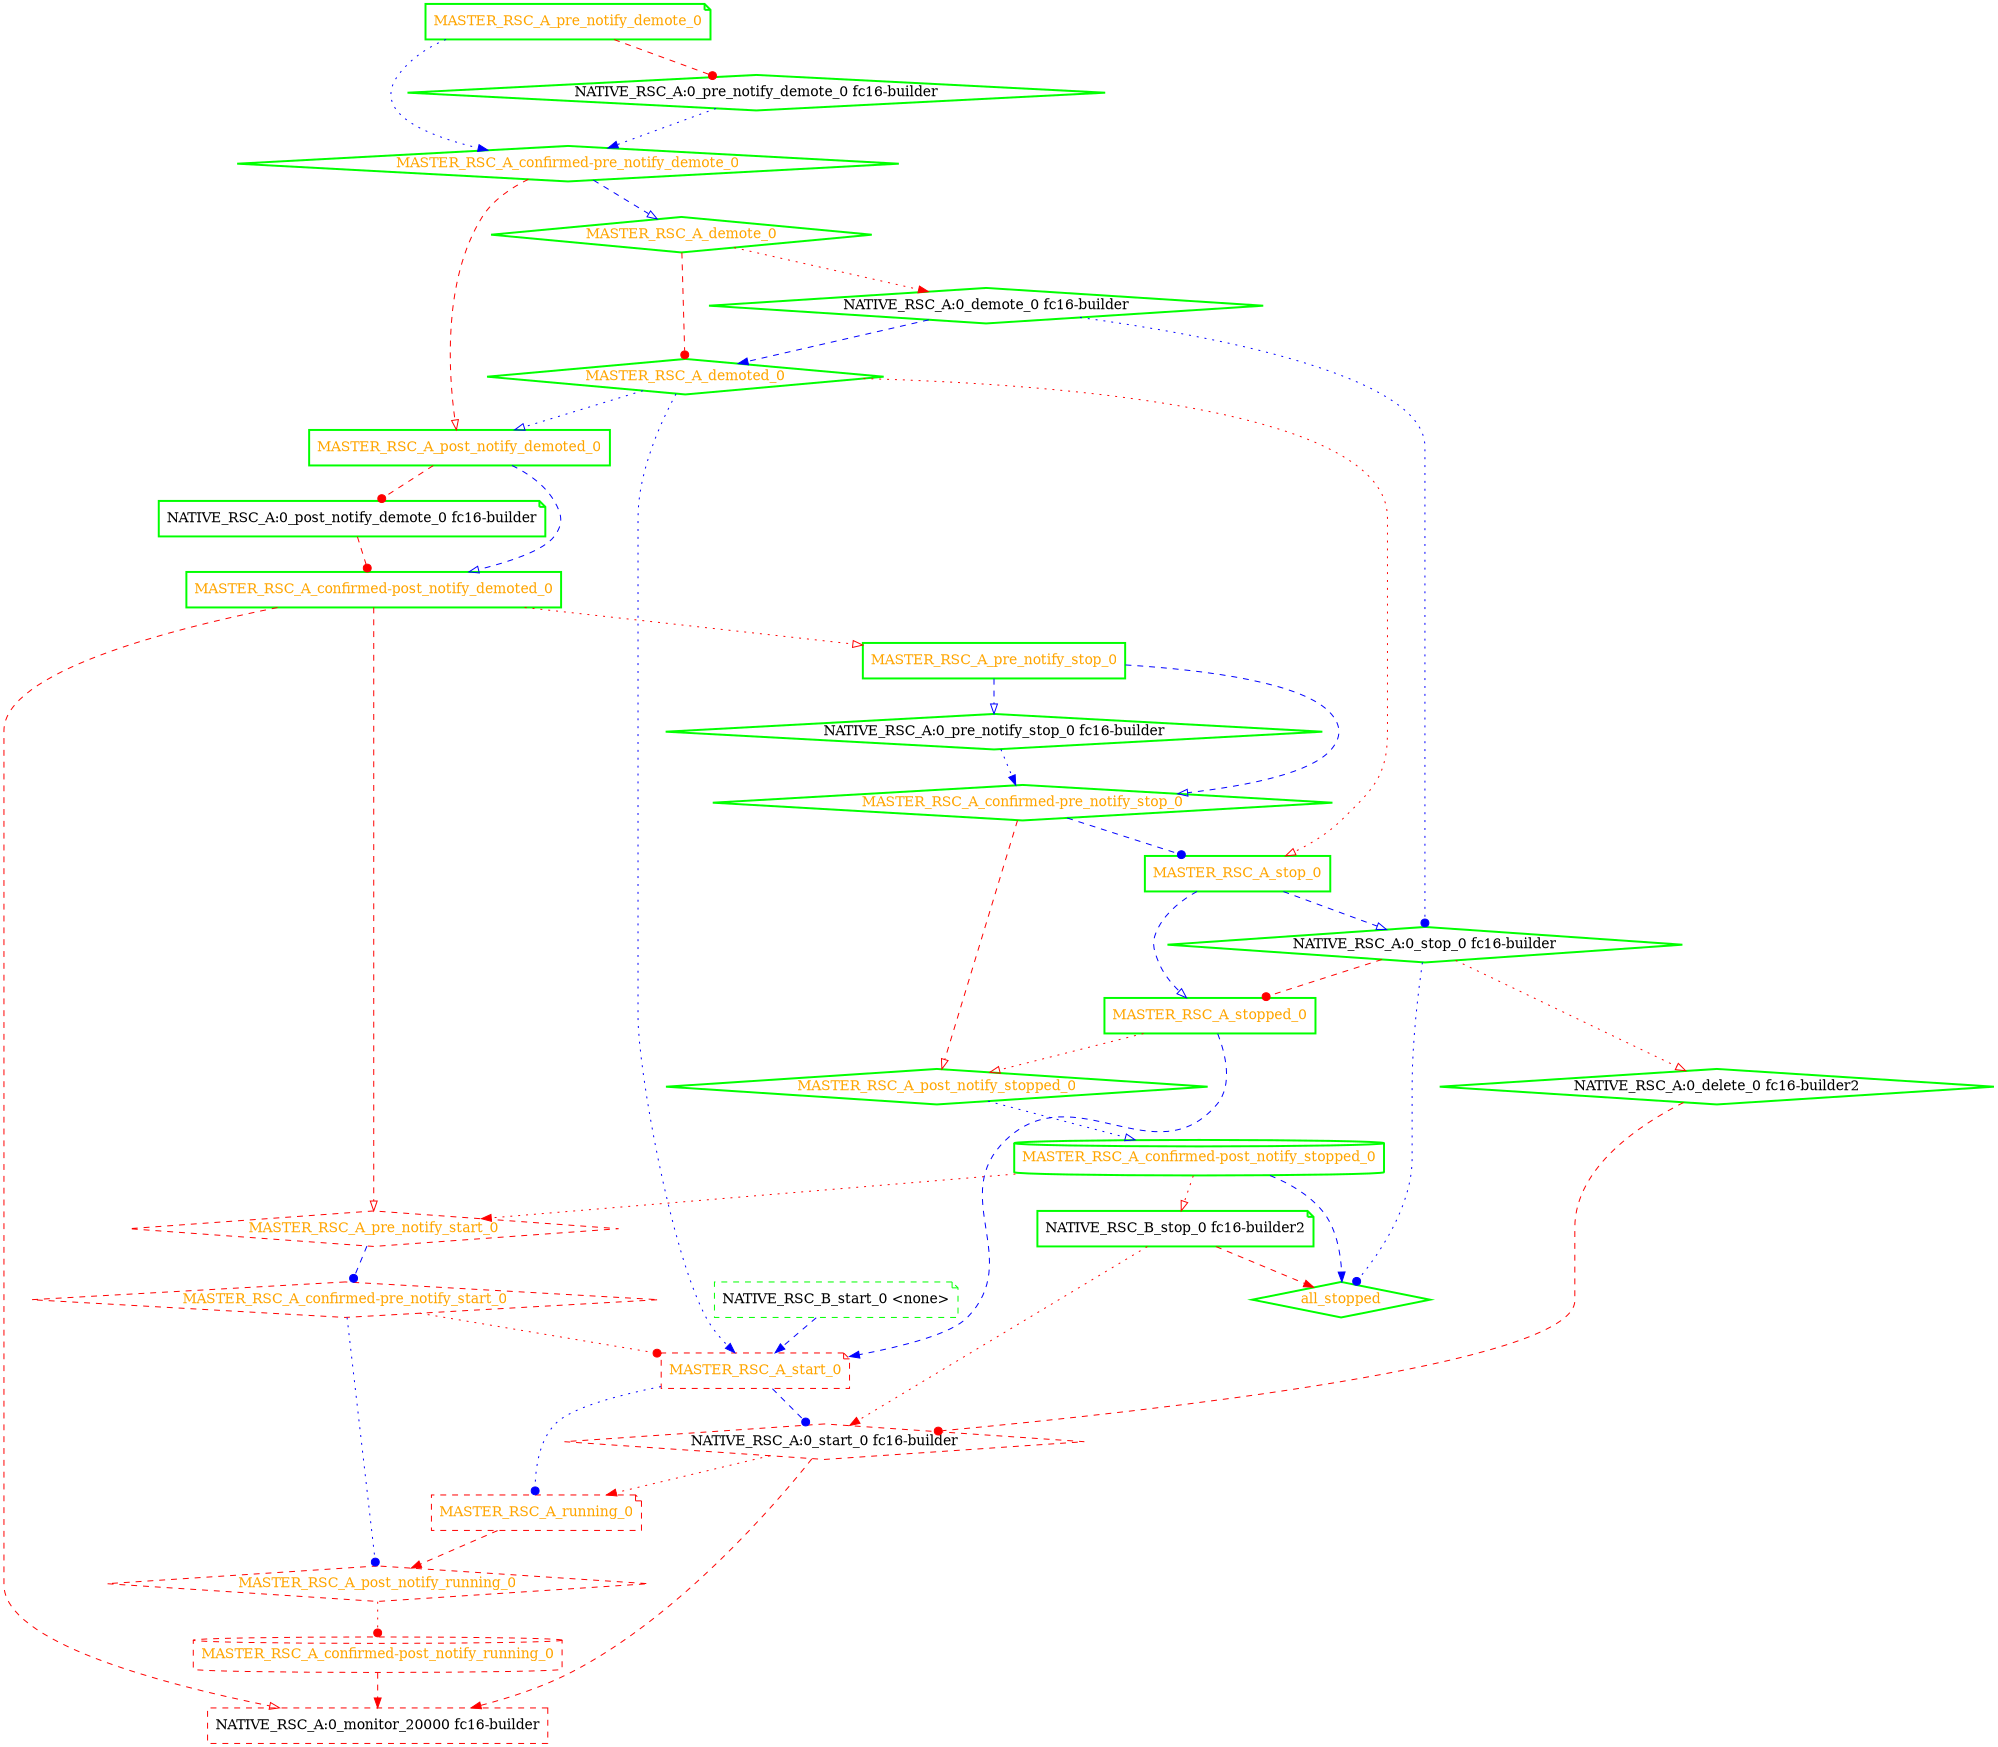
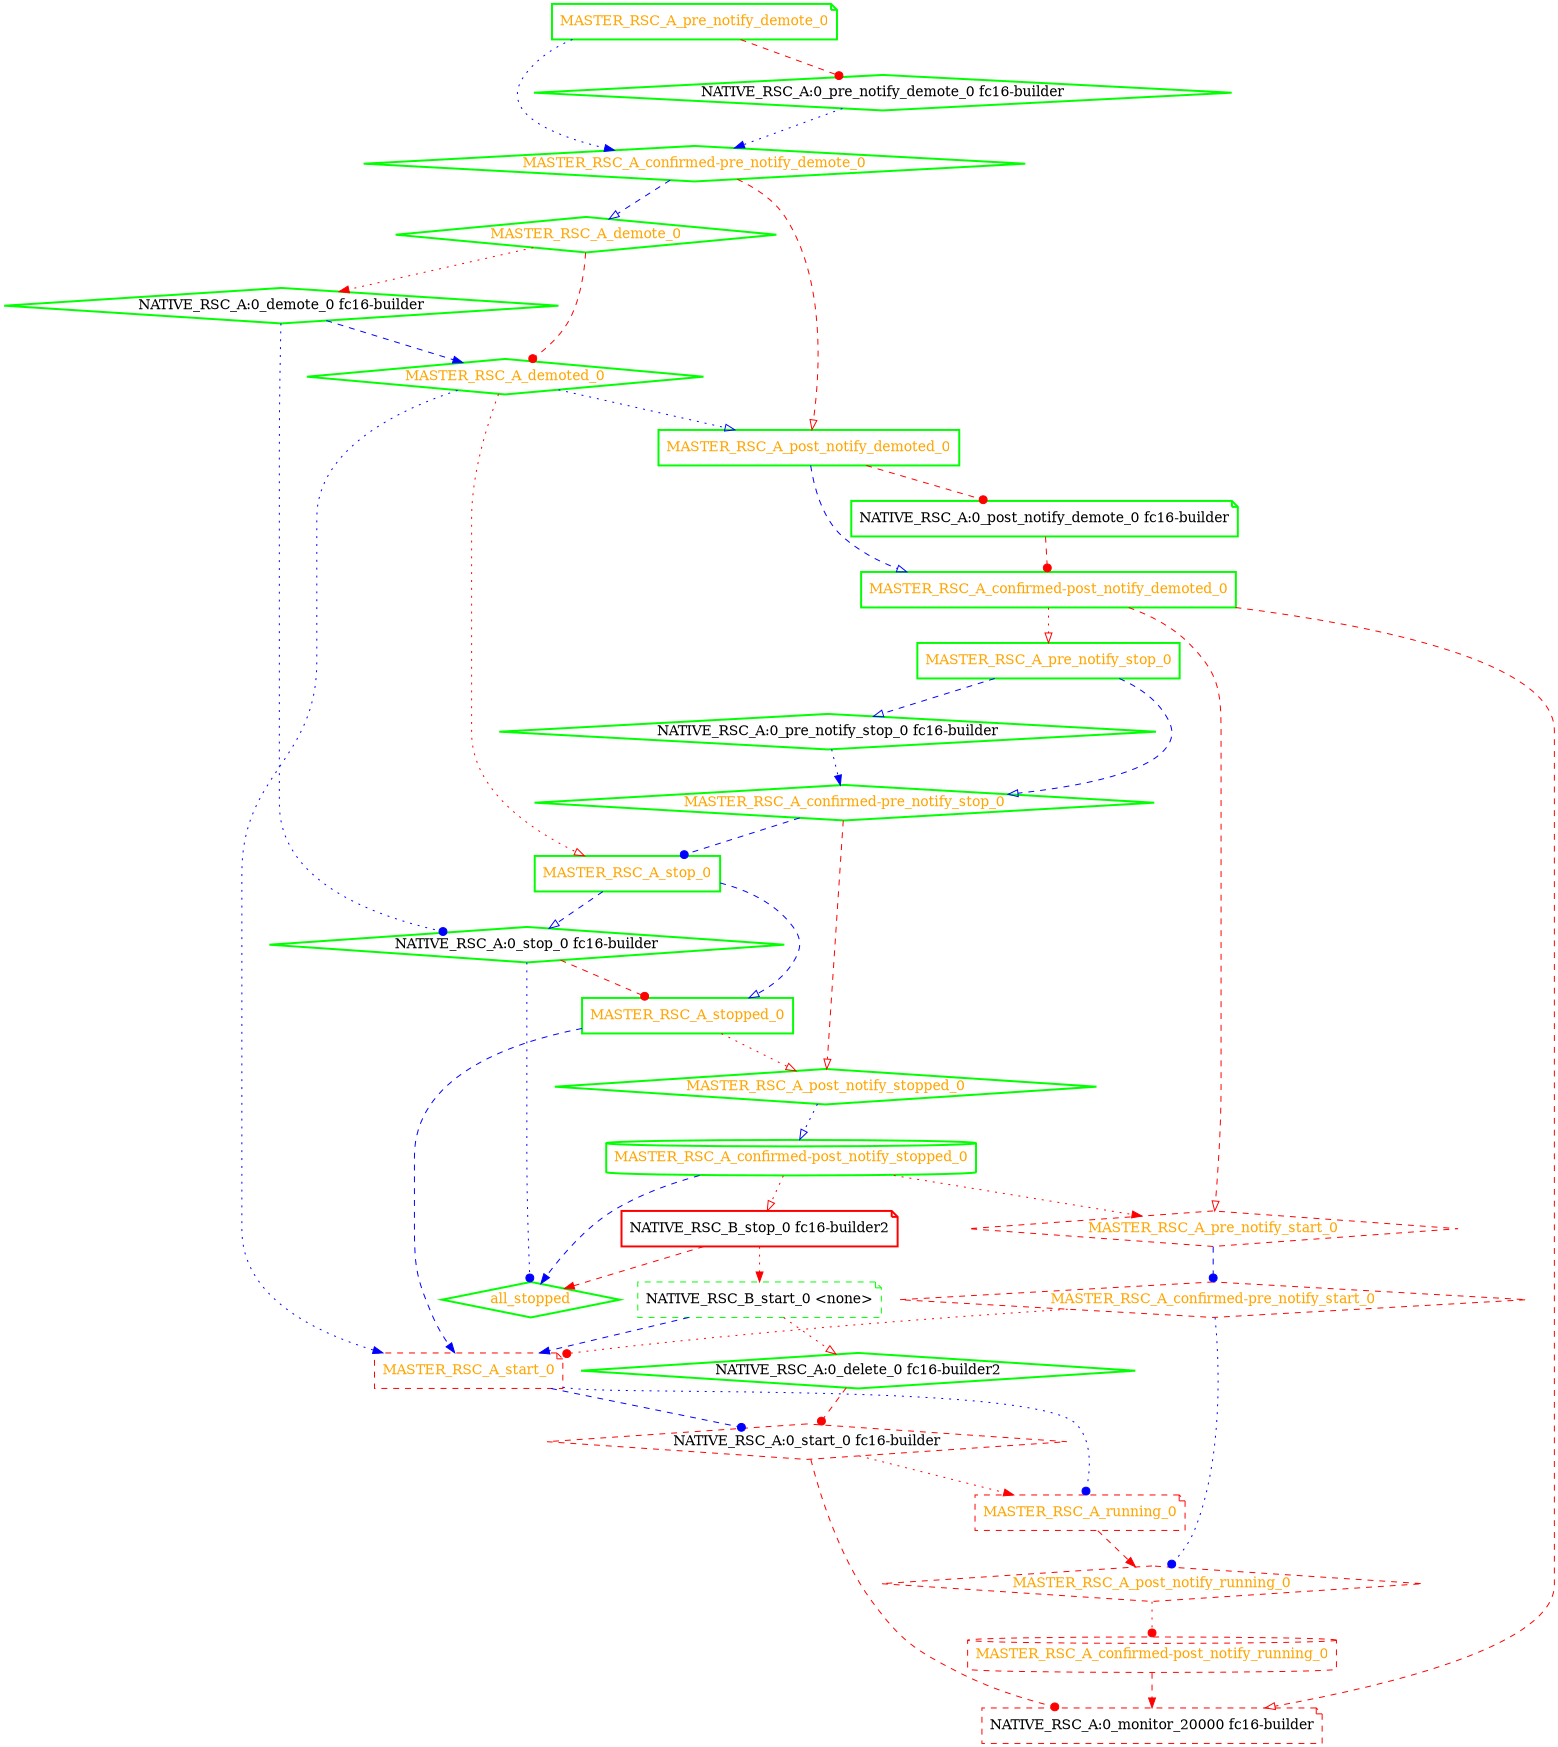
edge "NATIVE_RSC_A:0_stop_0 fc16-builder" -> "NATIVE_RSC_A:0_delete_0 fc16-builder2": now "NATIVE_RSC_B_start_0 <none>" -> "NATIVE_RSC_A:0_delete_0 fc16-builder2"
node "NATIVE_RSC_B_stop_0 fc16-builder2": color green -> red
edge "NATIVE_RSC_B_stop_0 fc16-builder2" -> "NATIVE_RSC_A:0_start_0 fc16-builder": now "NATIVE_RSC_B_stop_0 fc16-builder2" -> "NATIVE_RSC_B_start_0 <none>"
edge "NATIVE_RSC_A:0_start_0 fc16-builder" -> "NATIVE_RSC_A:0_monitor_20000 fc16-builder": arrowhead normal -> dot
node "NATIVE_RSC_A:0_monitor_20000 fc16-builder": shape box -> note
